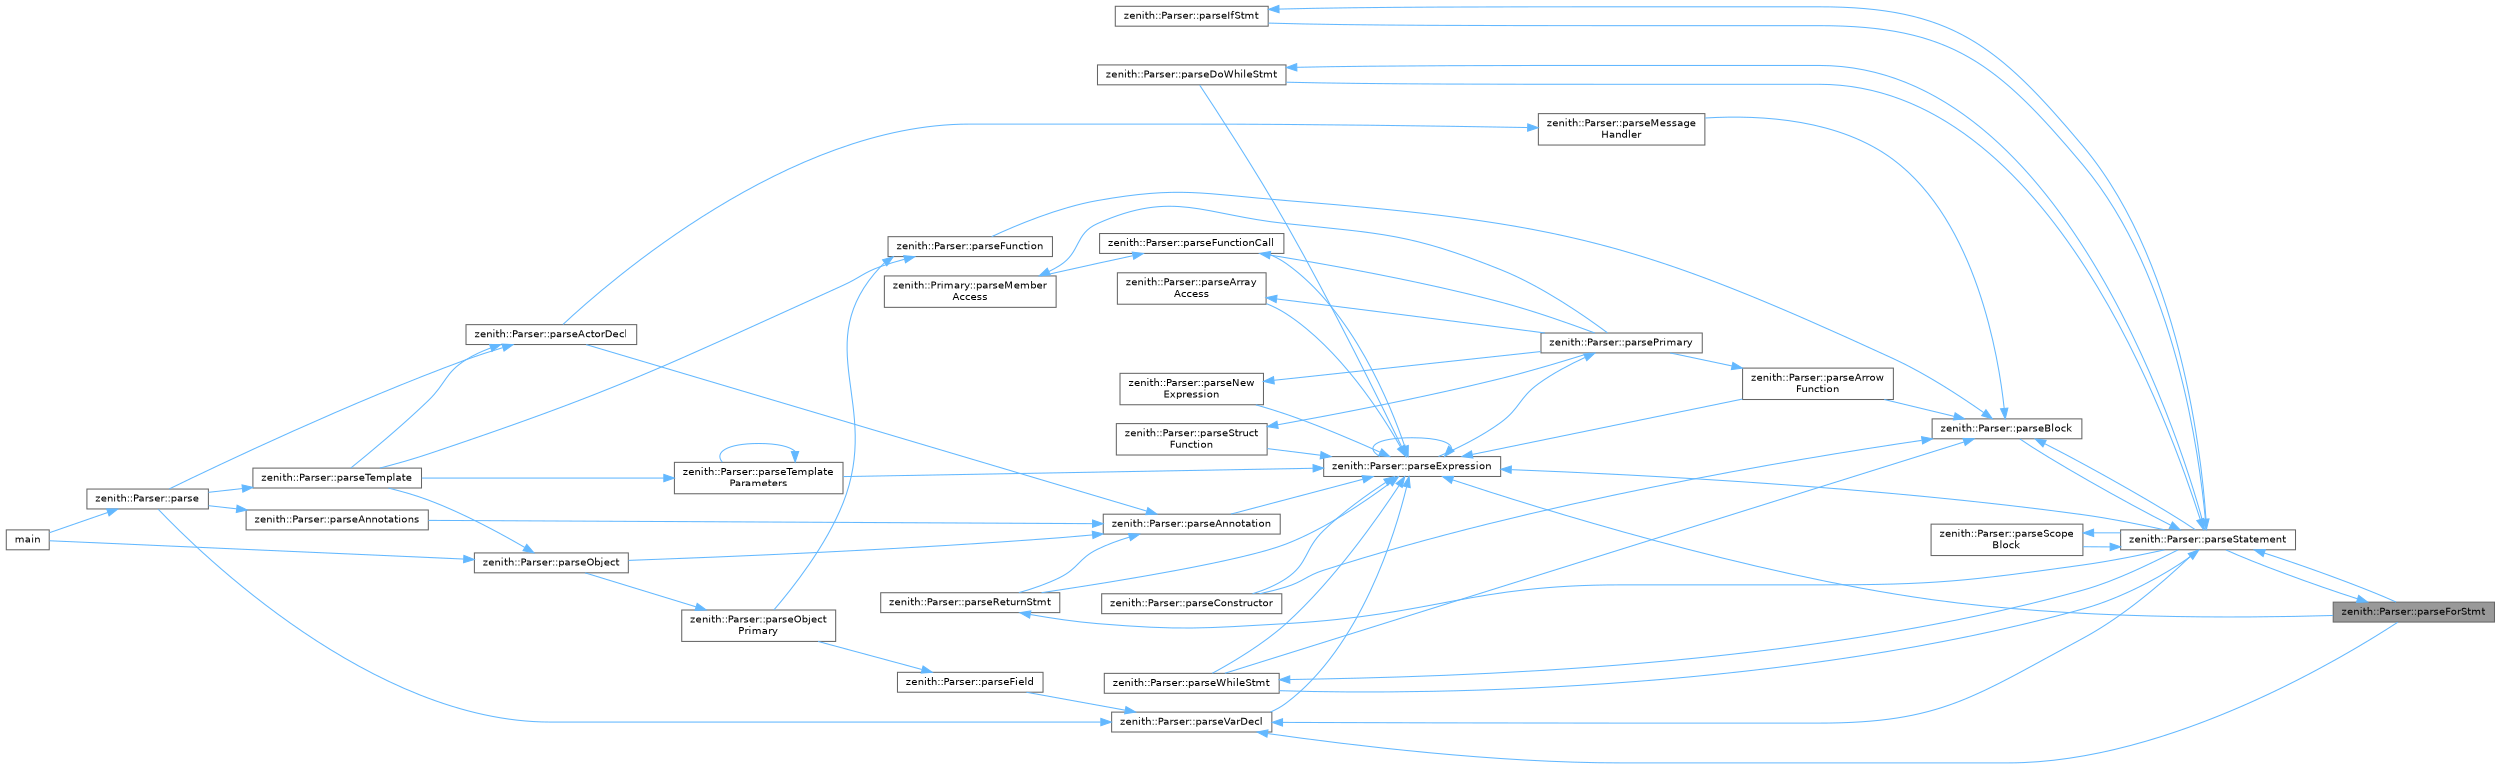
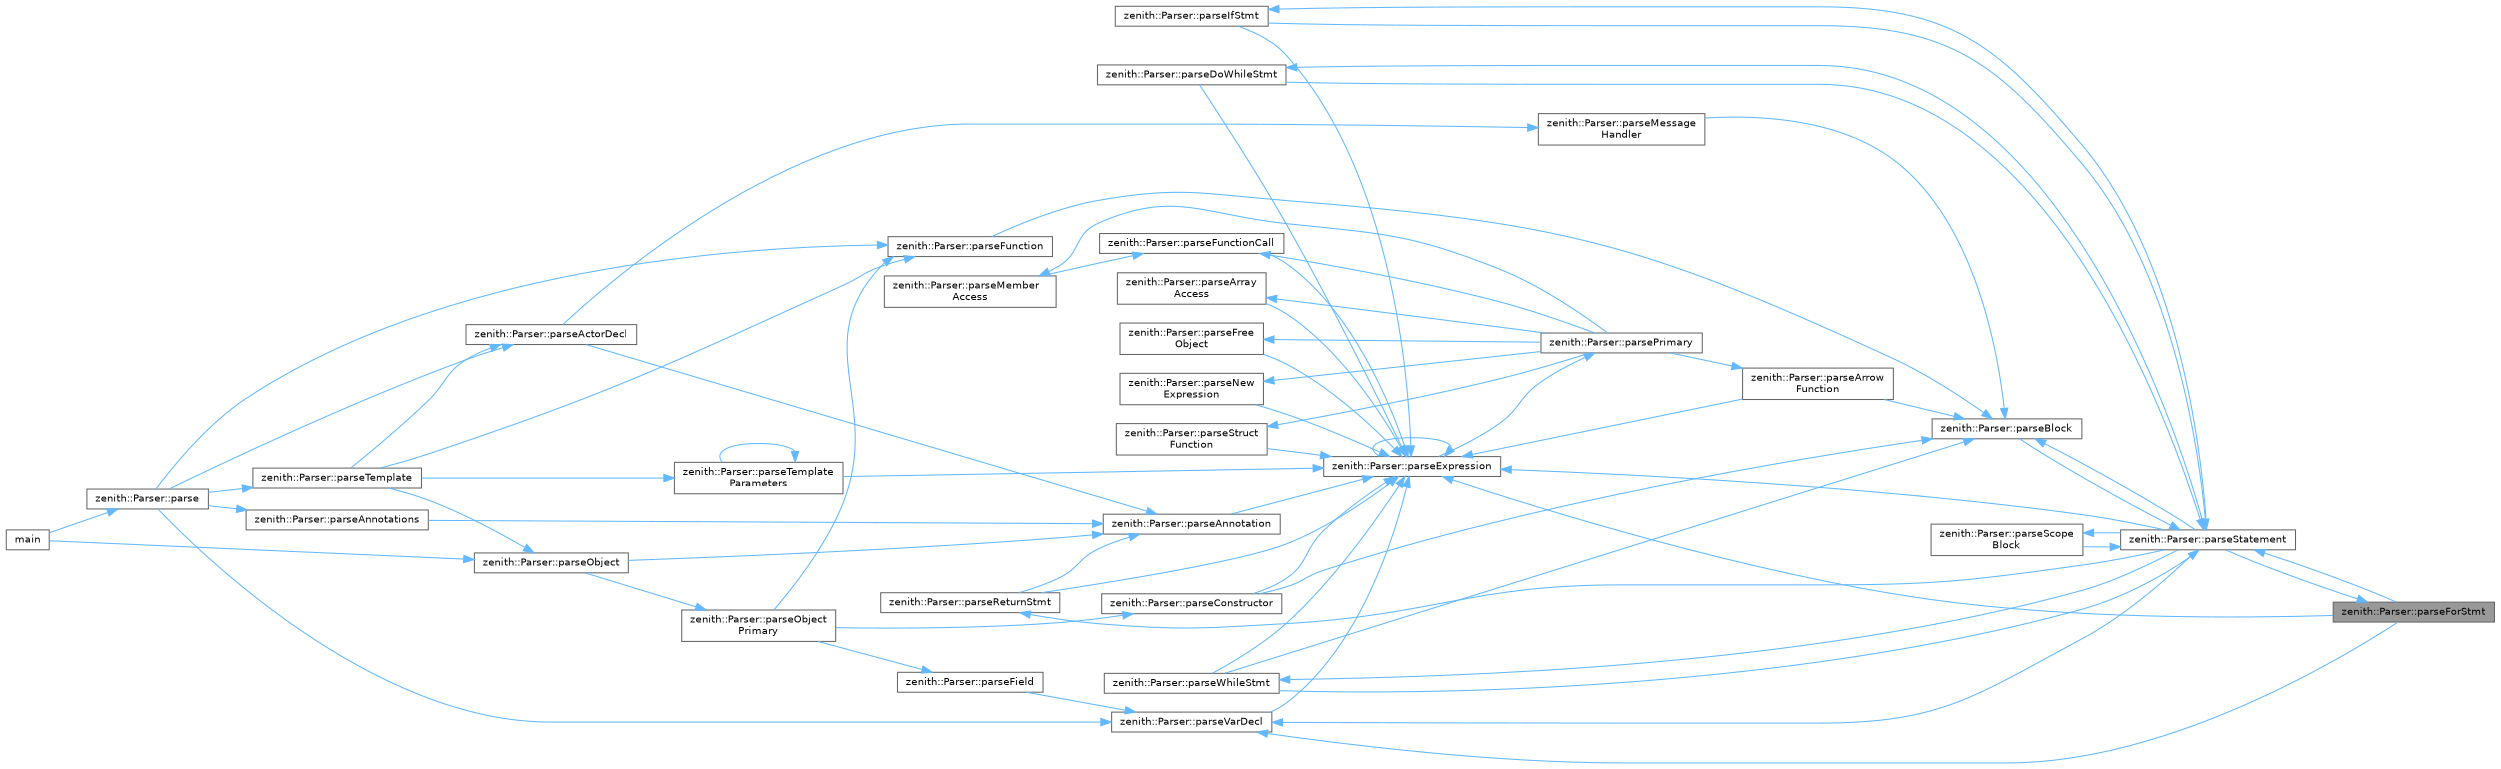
edge "zenith::Parser::parseIfStmt" -> "zenith::Parser::parseExpression": added
node "zenith::Primary::parseMember Access": label "zenith::Primary::parseMember Access" -> "zenith::Parser::parseMember Access"
edge "zenith::Parser::parse" -> "zenith::Parser::parseFunction": added
node "zenith::Parser::parseFree Object": added
edge "zenith::Parser::parseObject Primary" -> "zenith::Parser::parseConstructor": added
